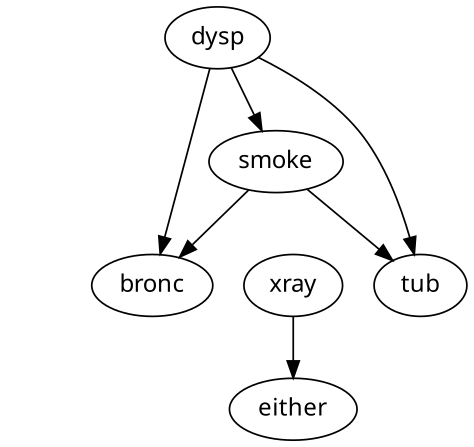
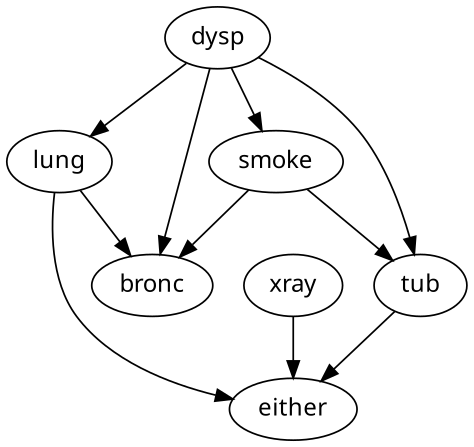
node "lung": added
edge "tub" -> "either": added
